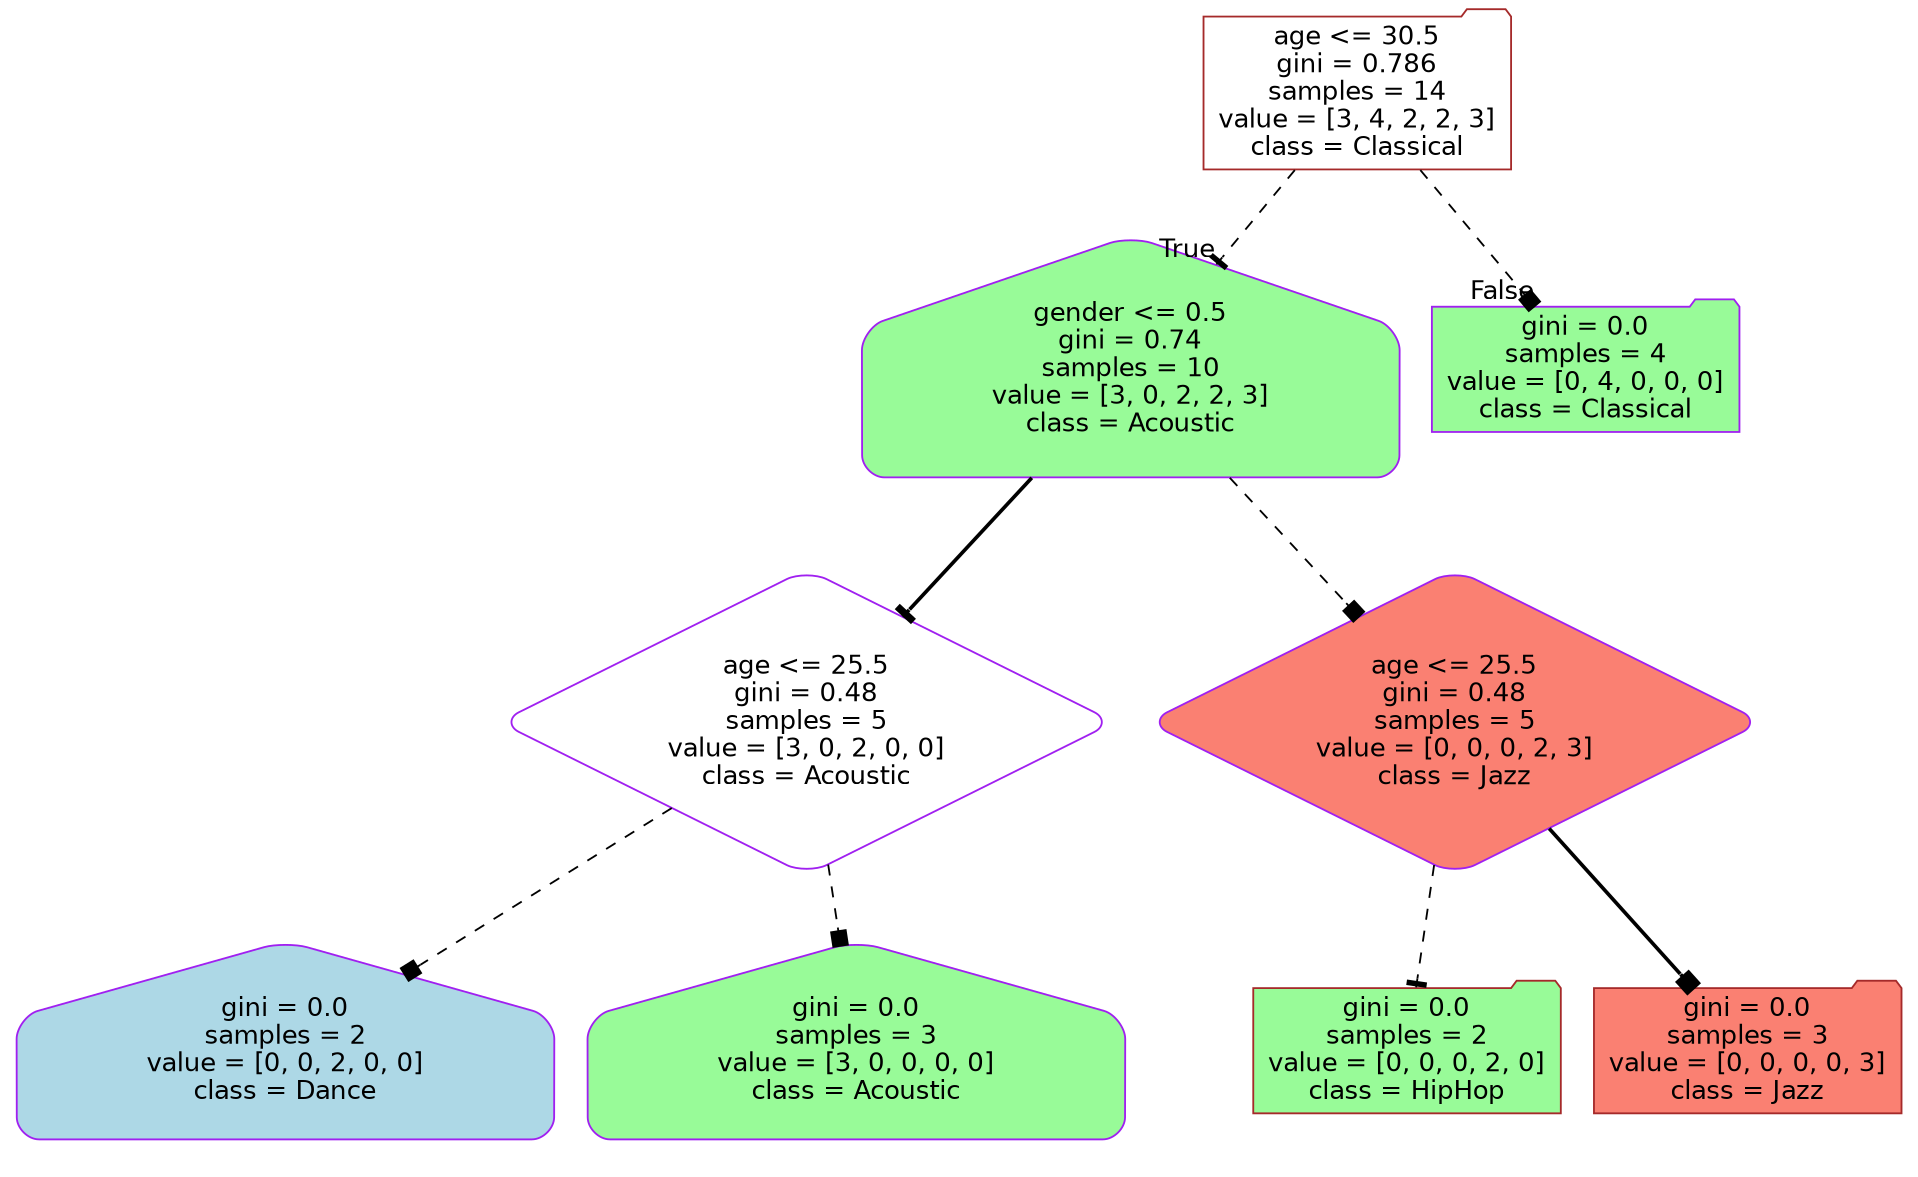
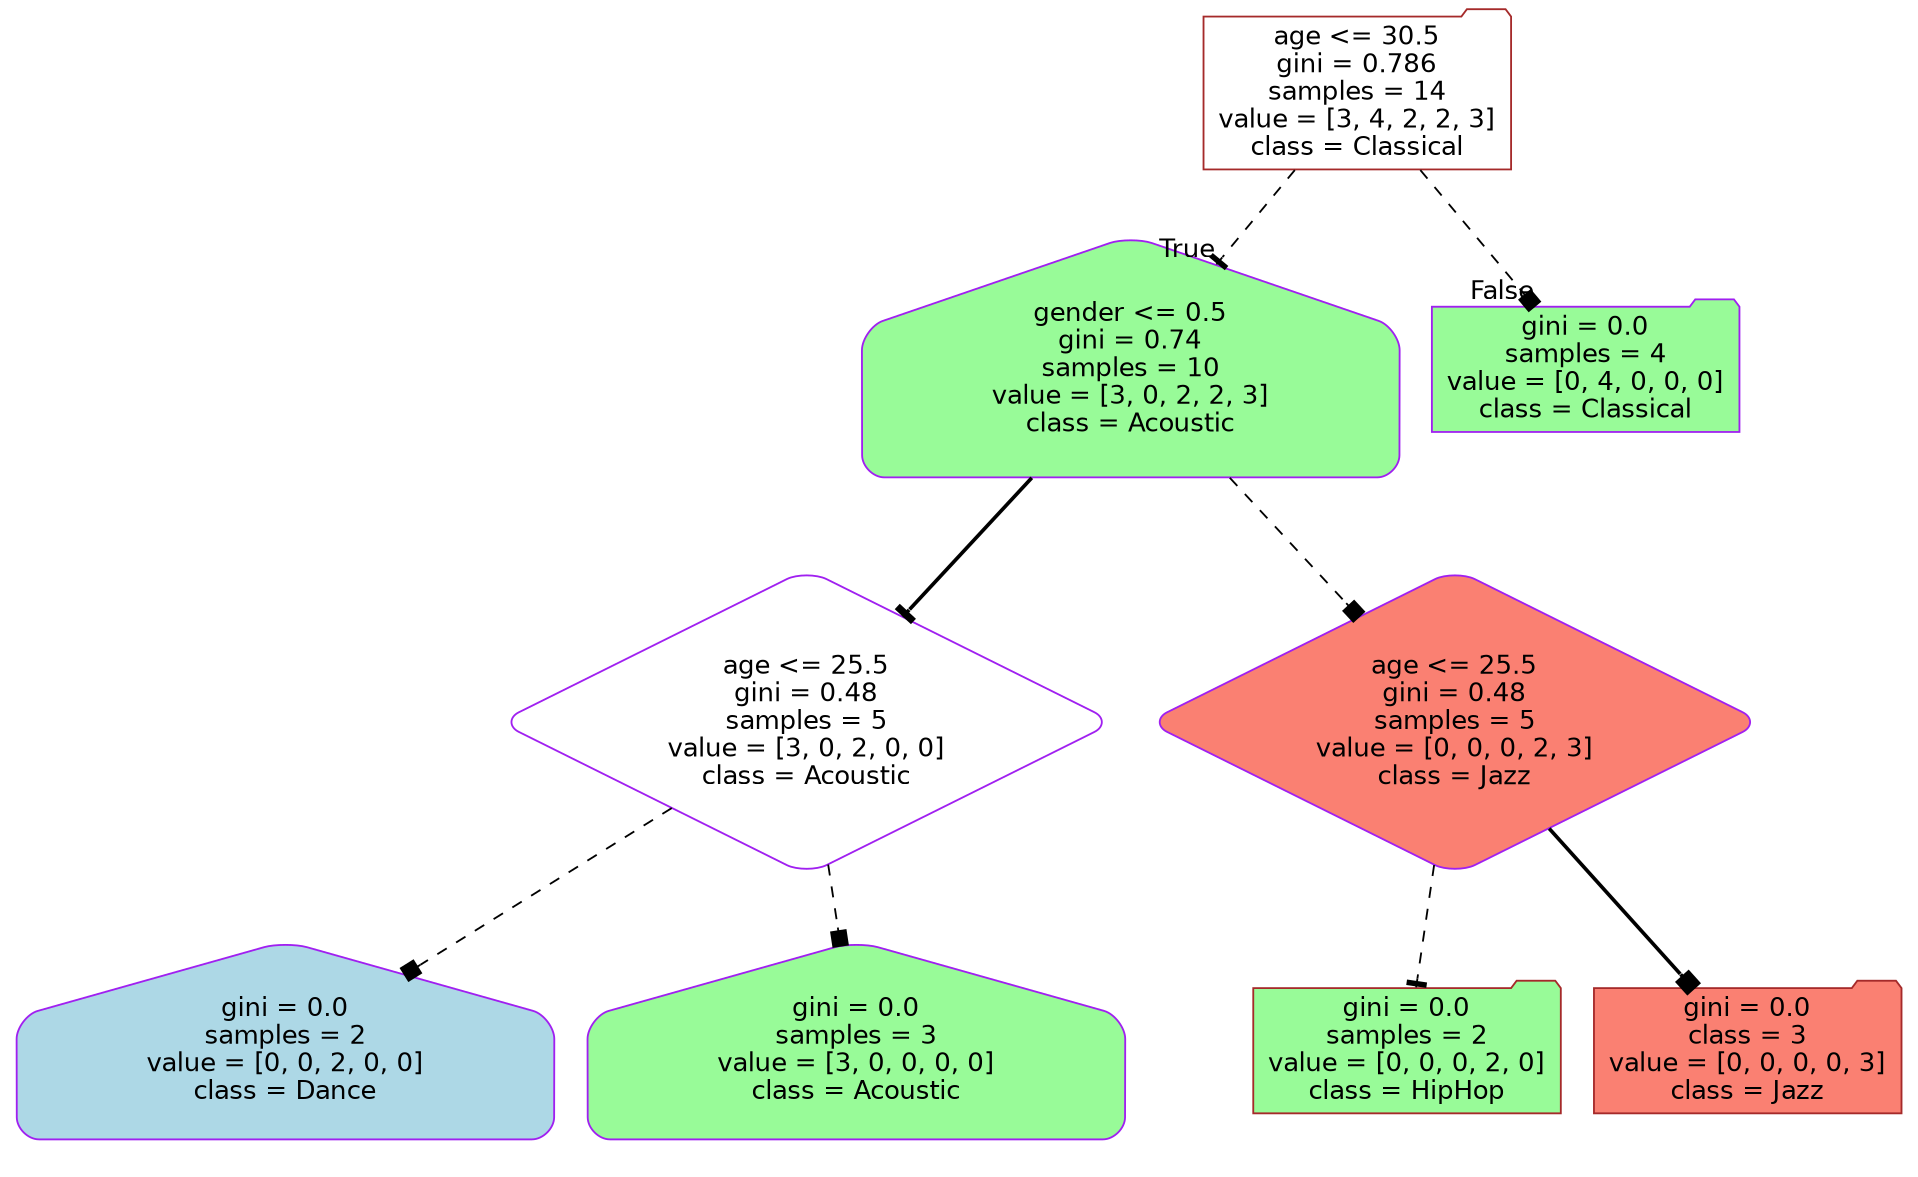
node "gini = 0.0 samples = 3 value = [0, 0, 0, 0, 3] class = Jazz": label "gini = 0.0 samples = 3 value = [0, 0, 0, 0, 3] class = Jazz" -> "gini = 0.0 class = 3 value = [0, 0, 0, 0, 3] class = Jazz"
